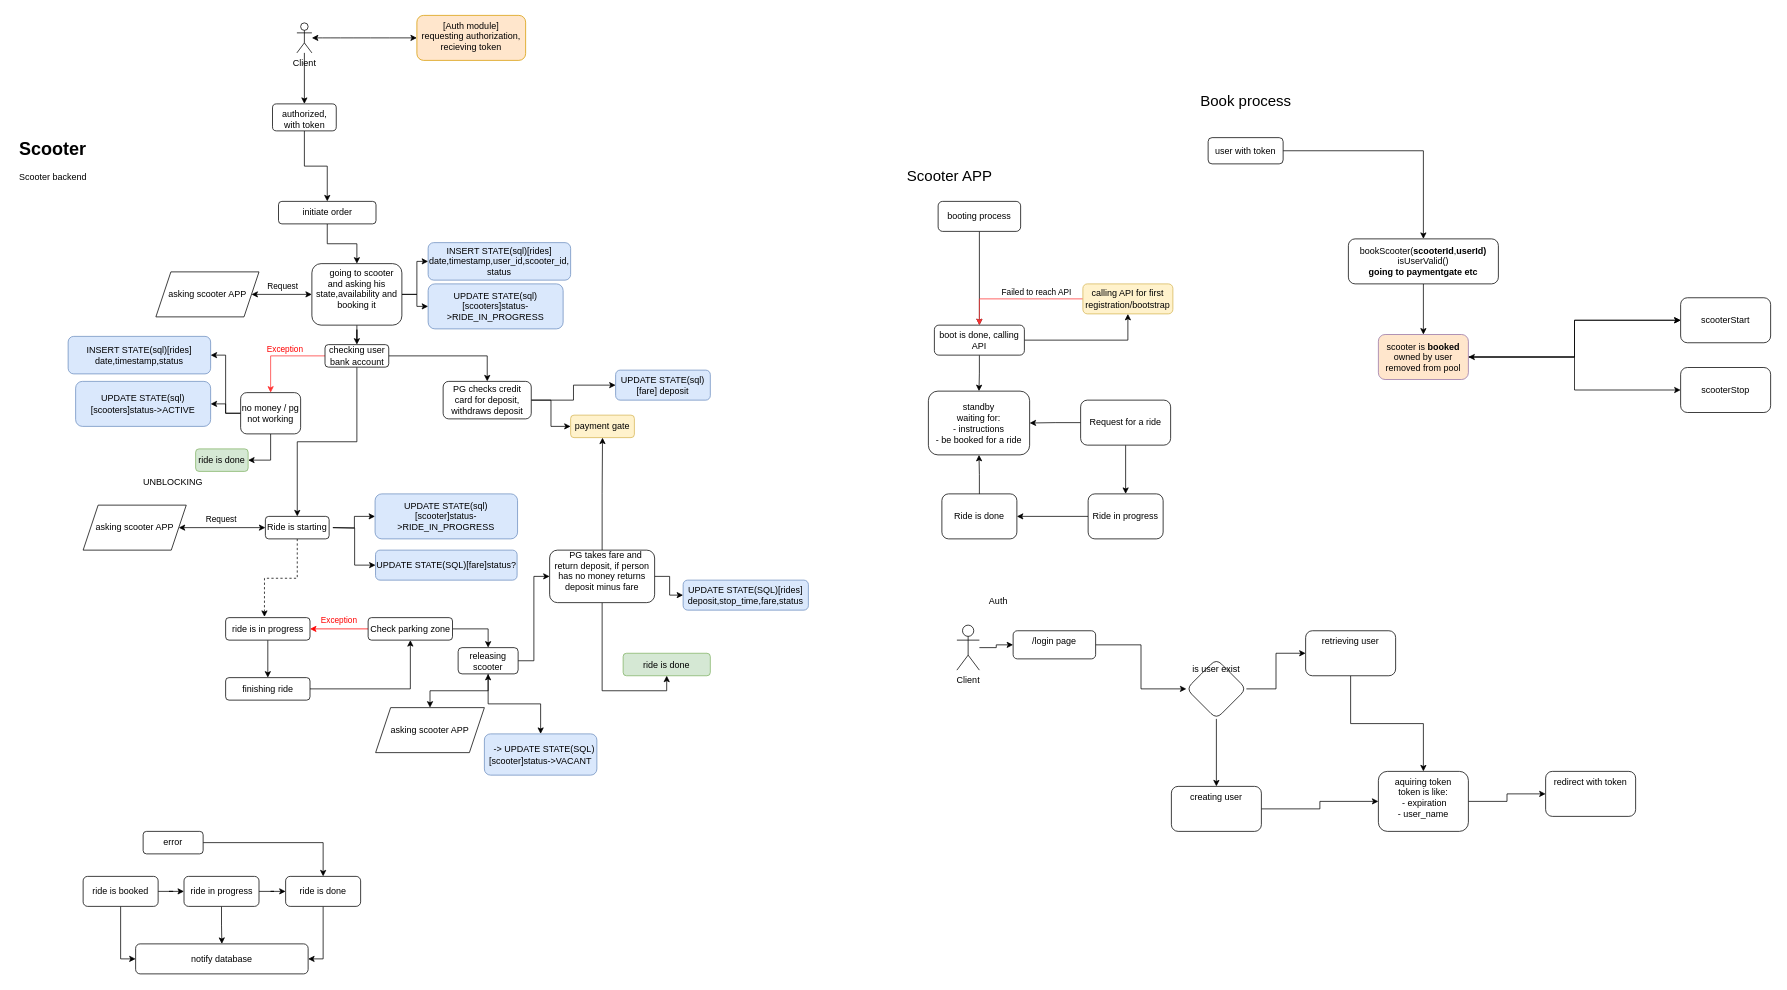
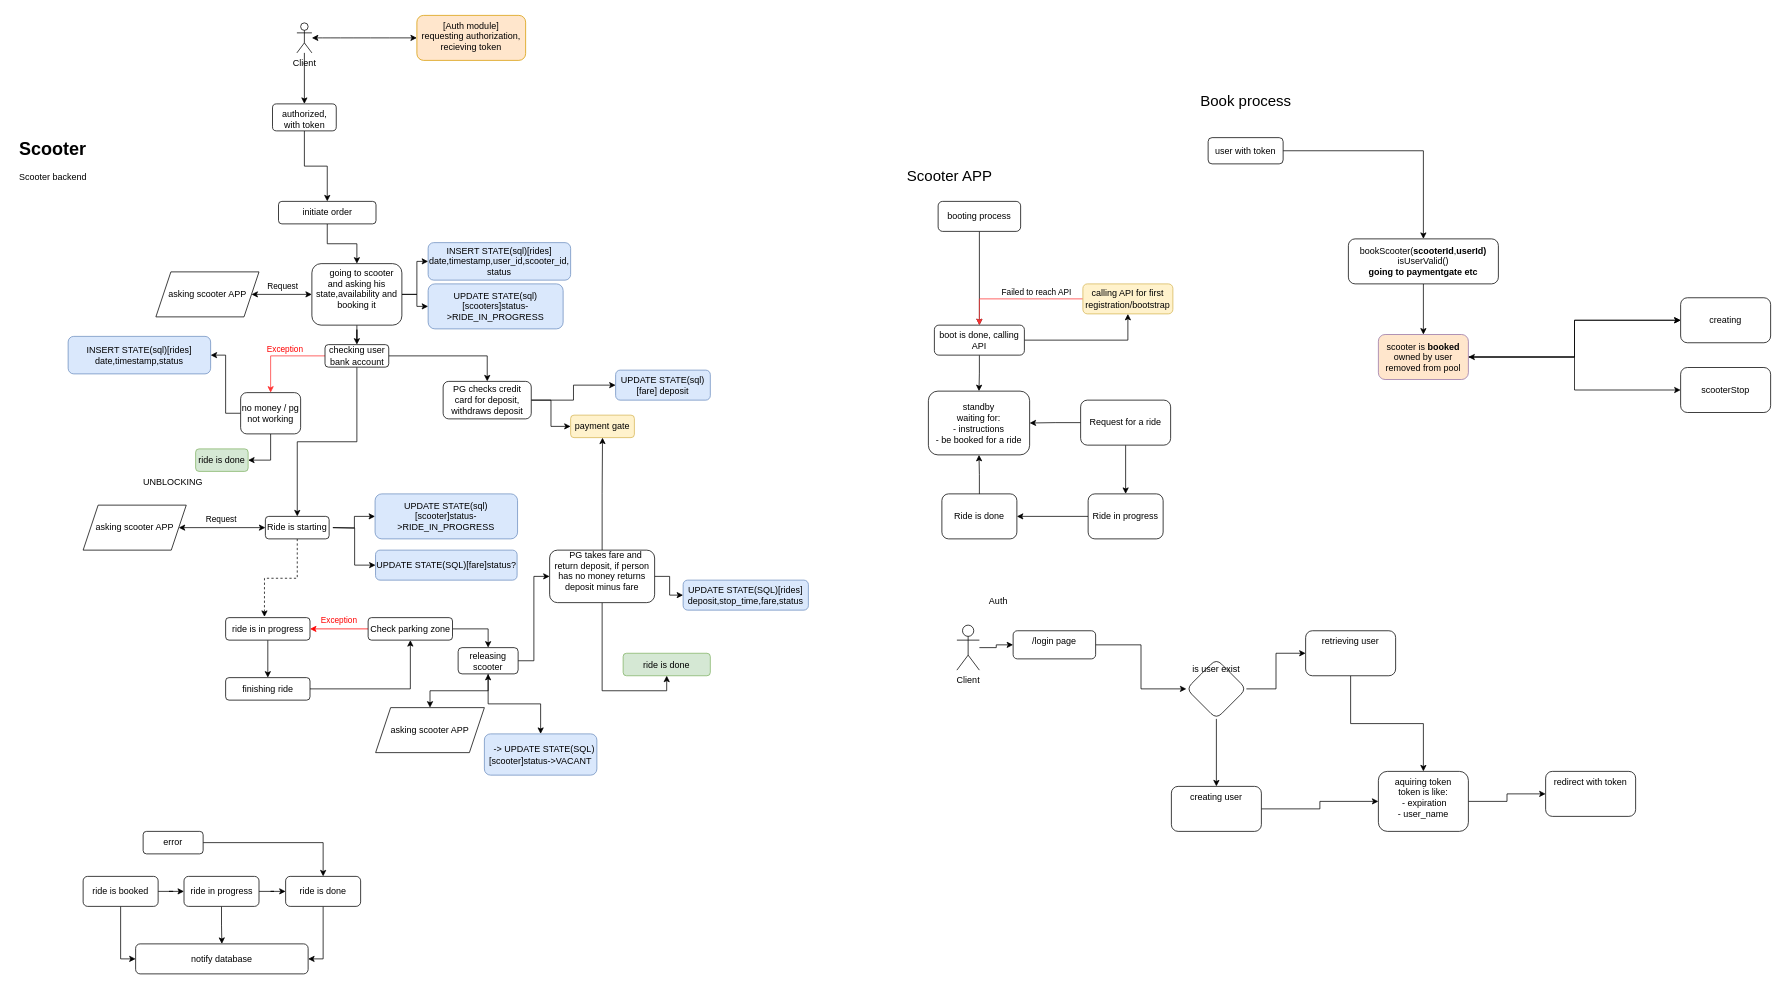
node "scooterStart": label "scooterStart" -> "creating"
node "UPDATE STATE(sql)[scooters]status->ACTIVE": removed
edge "no money / pg not working" -> "UPDATE STATE(sql)[scooters]status->ACTIVE": removed
